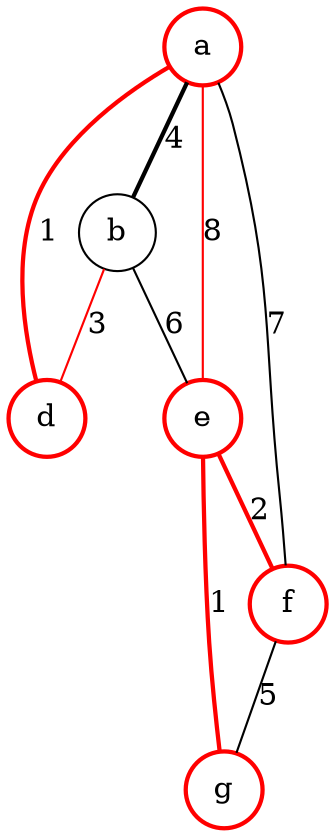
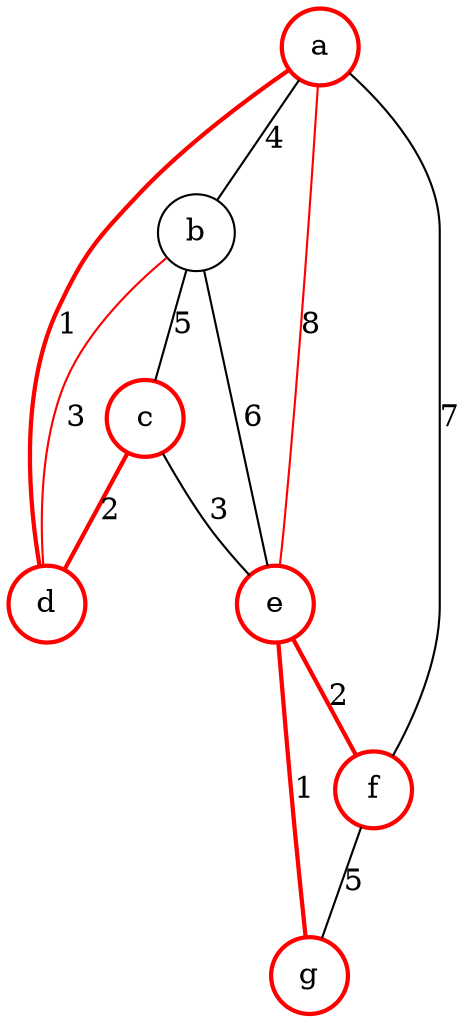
edge "a" -- "b": style bold -> solid
node "c": added
